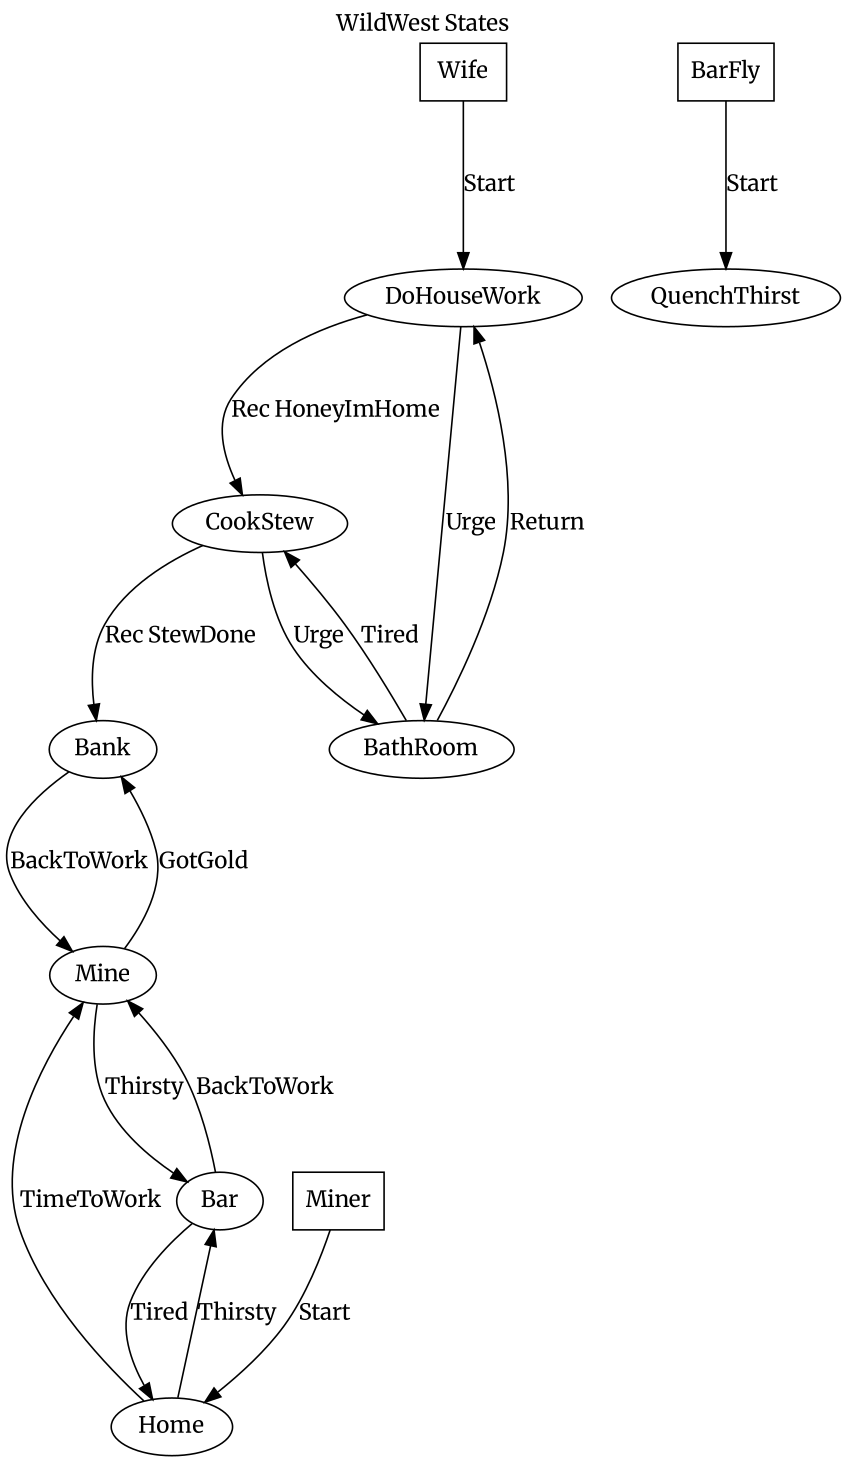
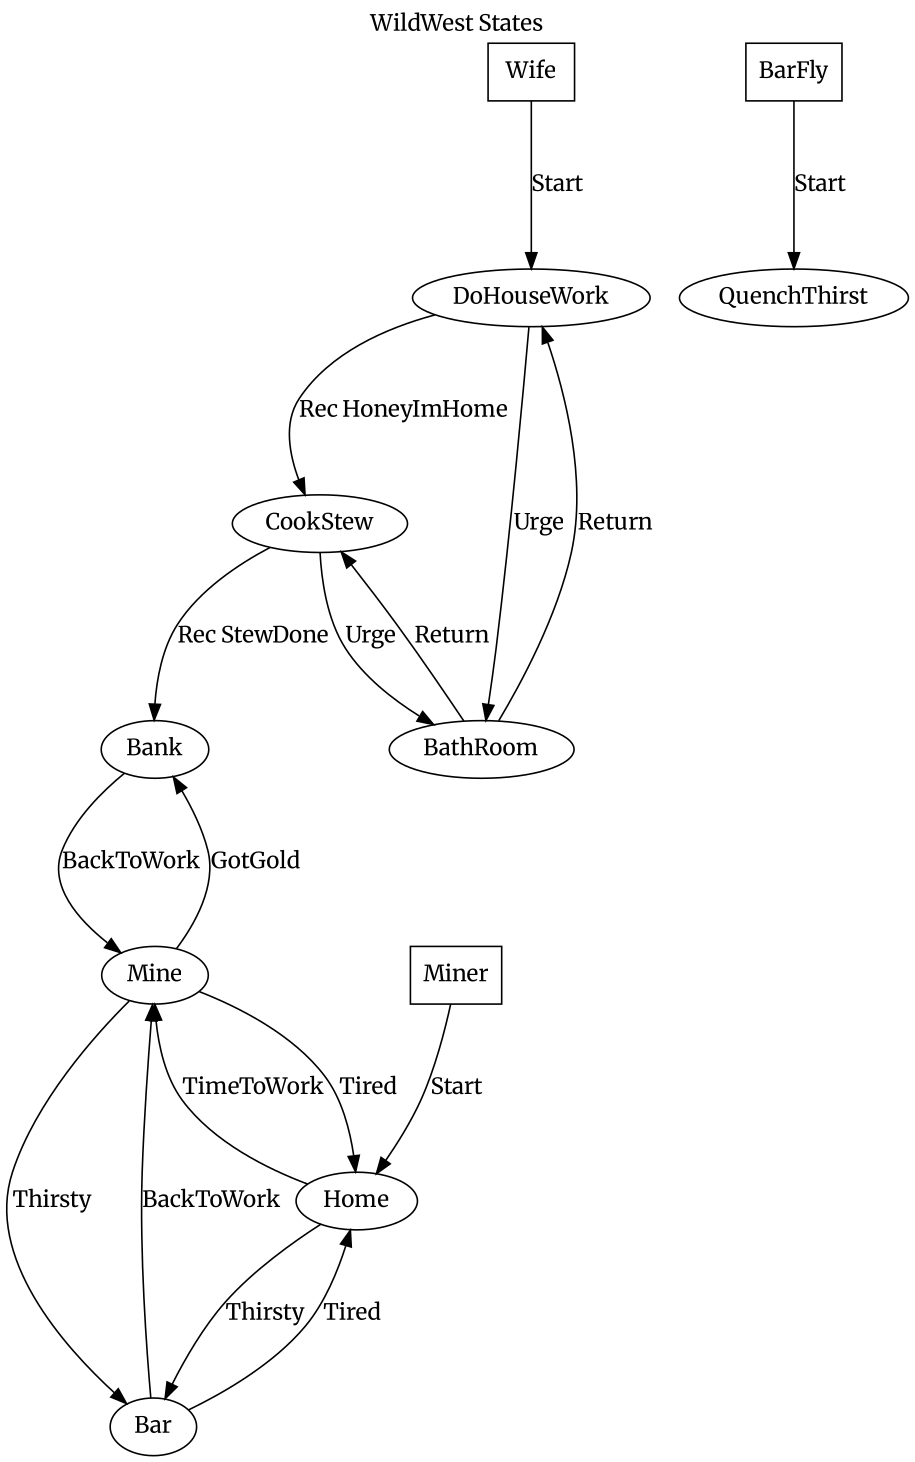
edge "BathRoom" -> "CookStew": label "Tired" -> "Return"
edge "Mine" -> "Home": added, label "Tired"
